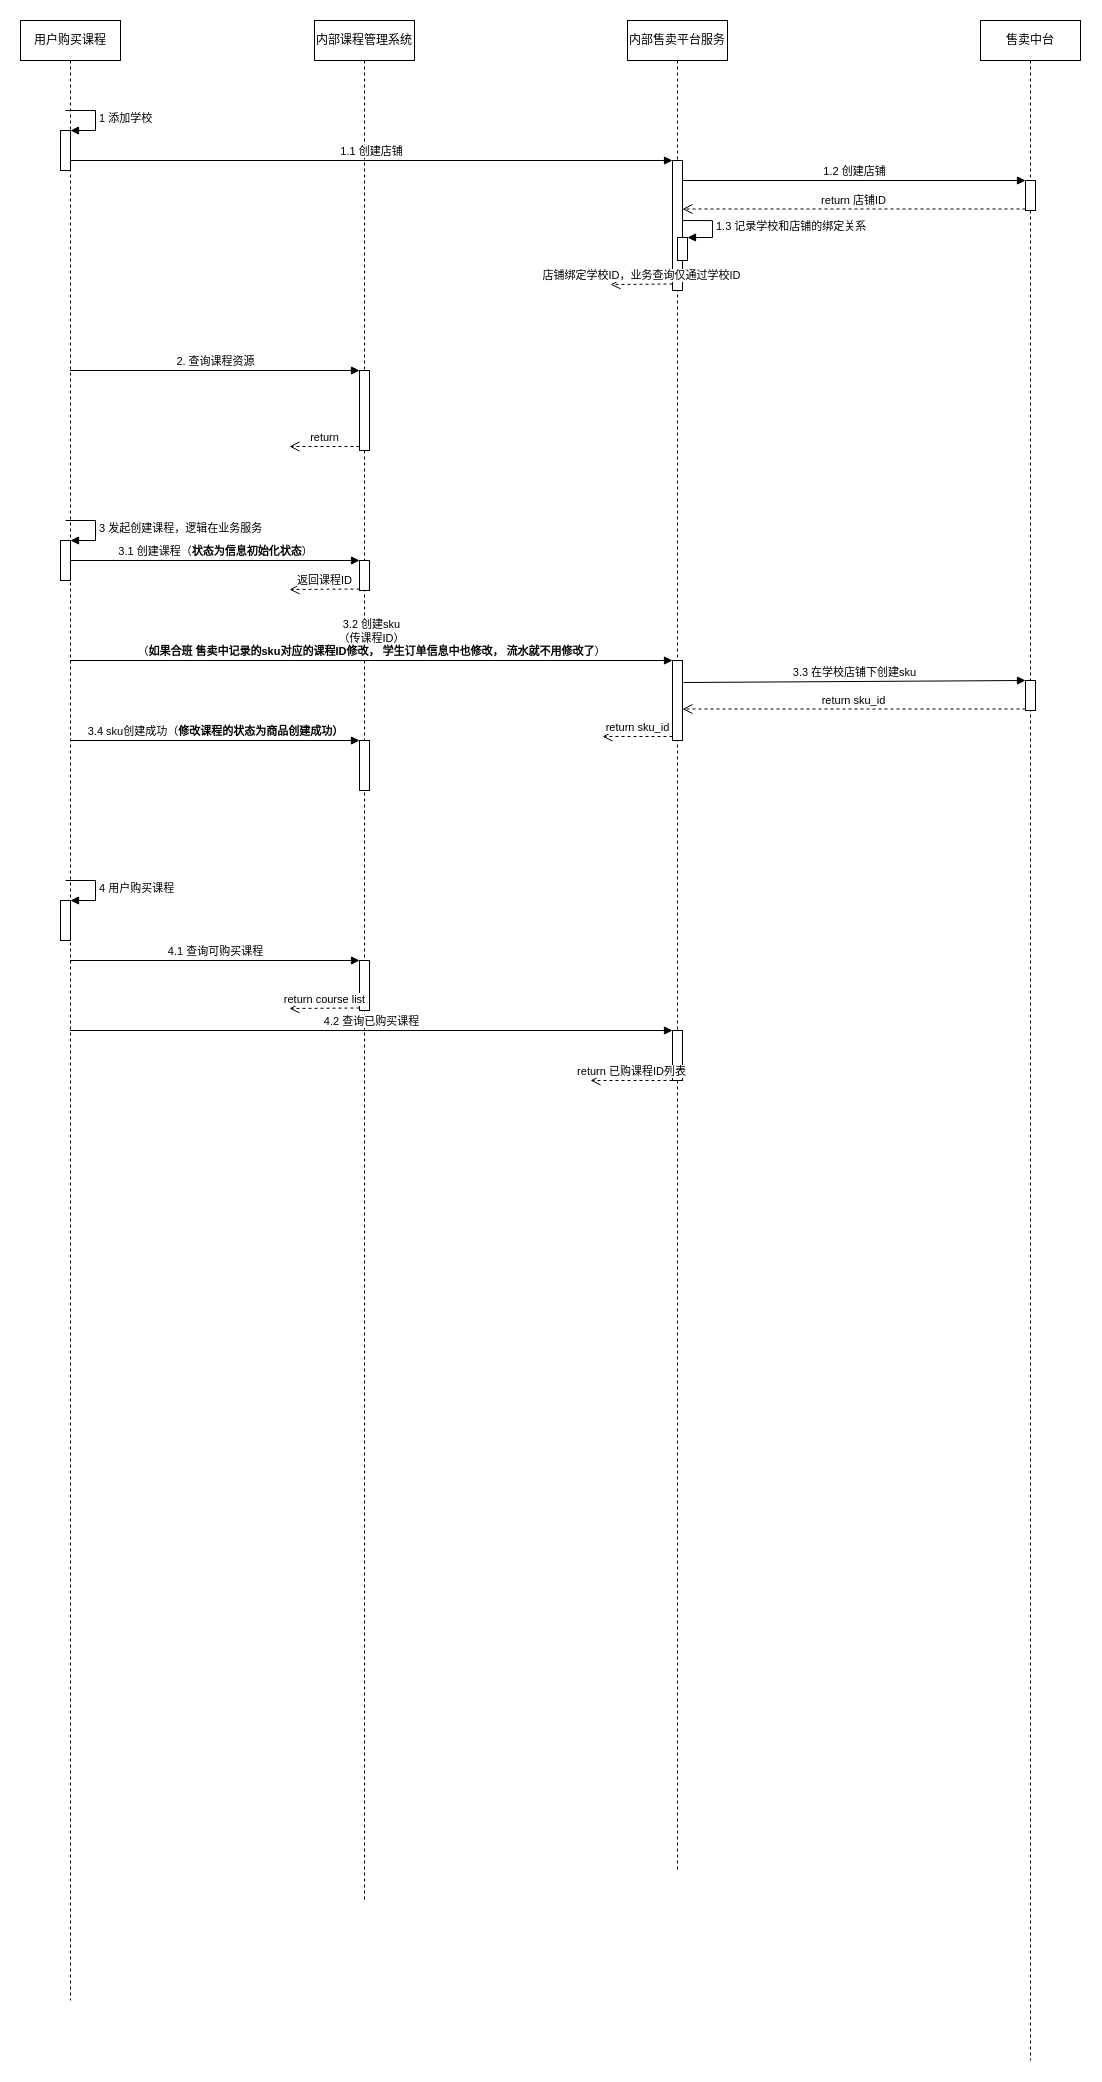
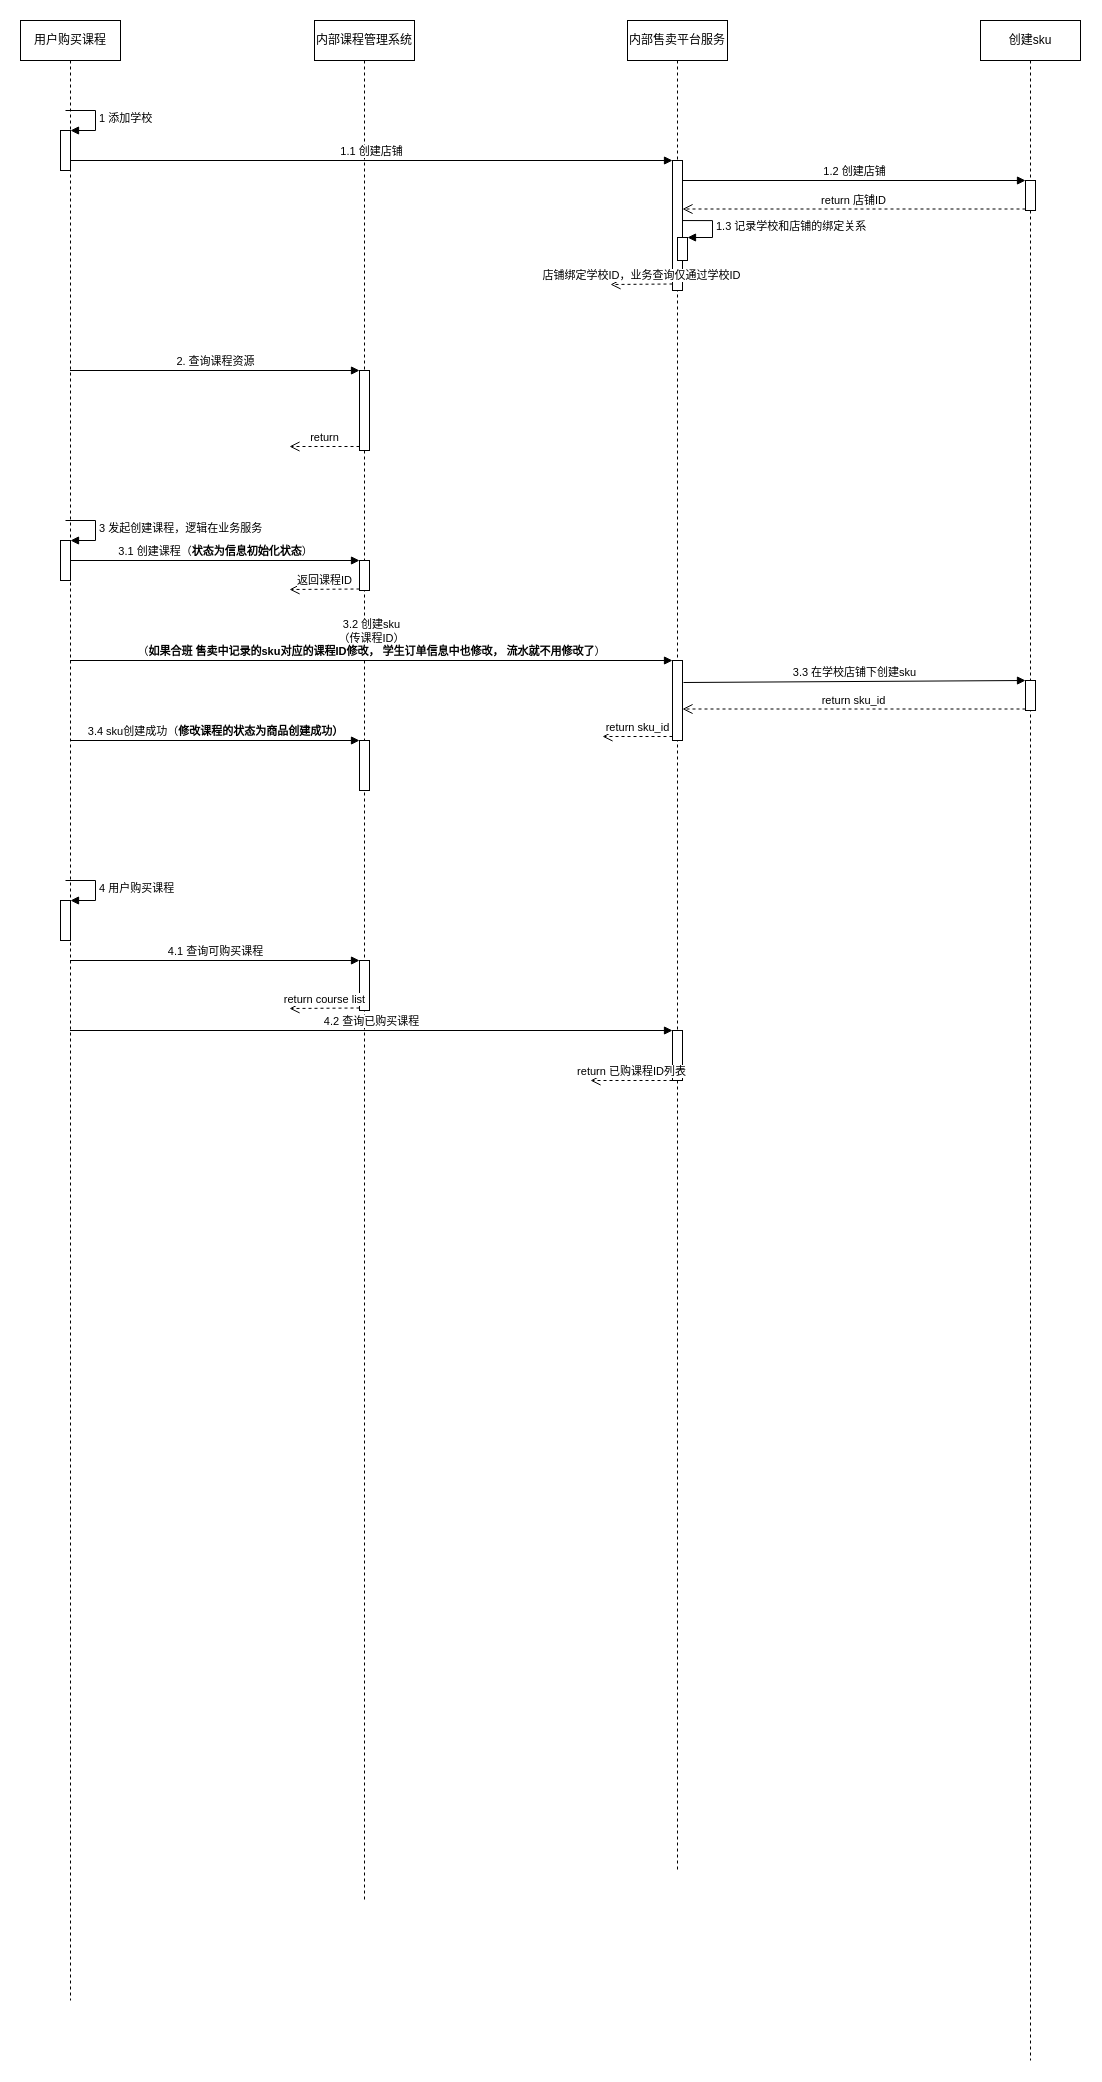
node "售卖中台": label "售卖中台" -> "创建sku"
